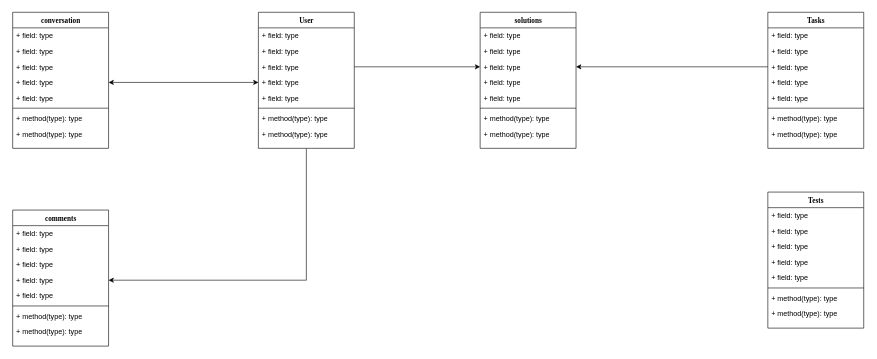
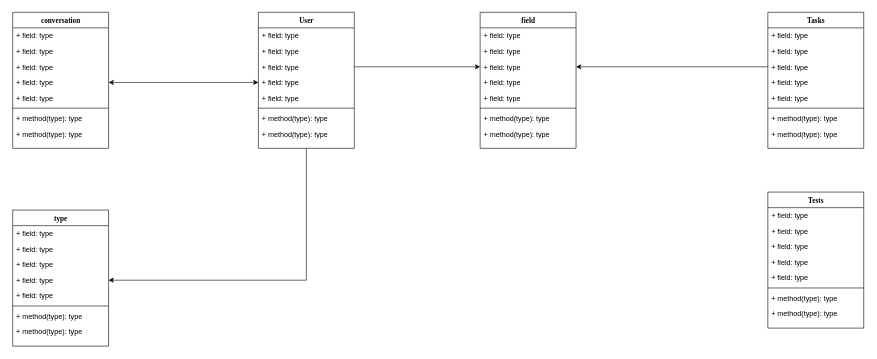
node "solutions": label "solutions" -> "field"
node "comments": label "comments" -> "type"
